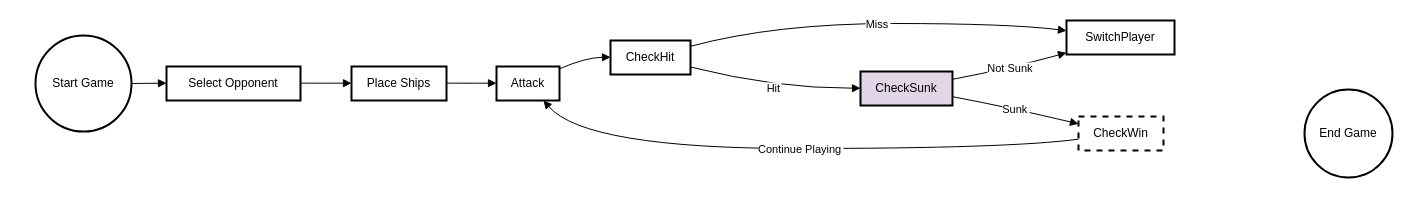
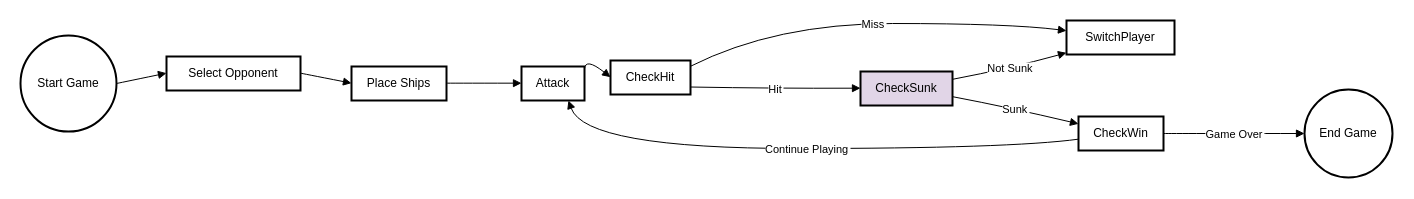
node "CheckHit": moved (651, 58) -> (651, 78)
node "Start Game": moved (84, 84) -> (69, 84)
node "Select Opponent": moved (234, 84) -> (234, 74)
node "Attack": moved (528, 84) -> (553, 84)
node "CheckWin": style dashed -> solid
edge "CheckWin" -> "End Game": added, label "Game Over"
